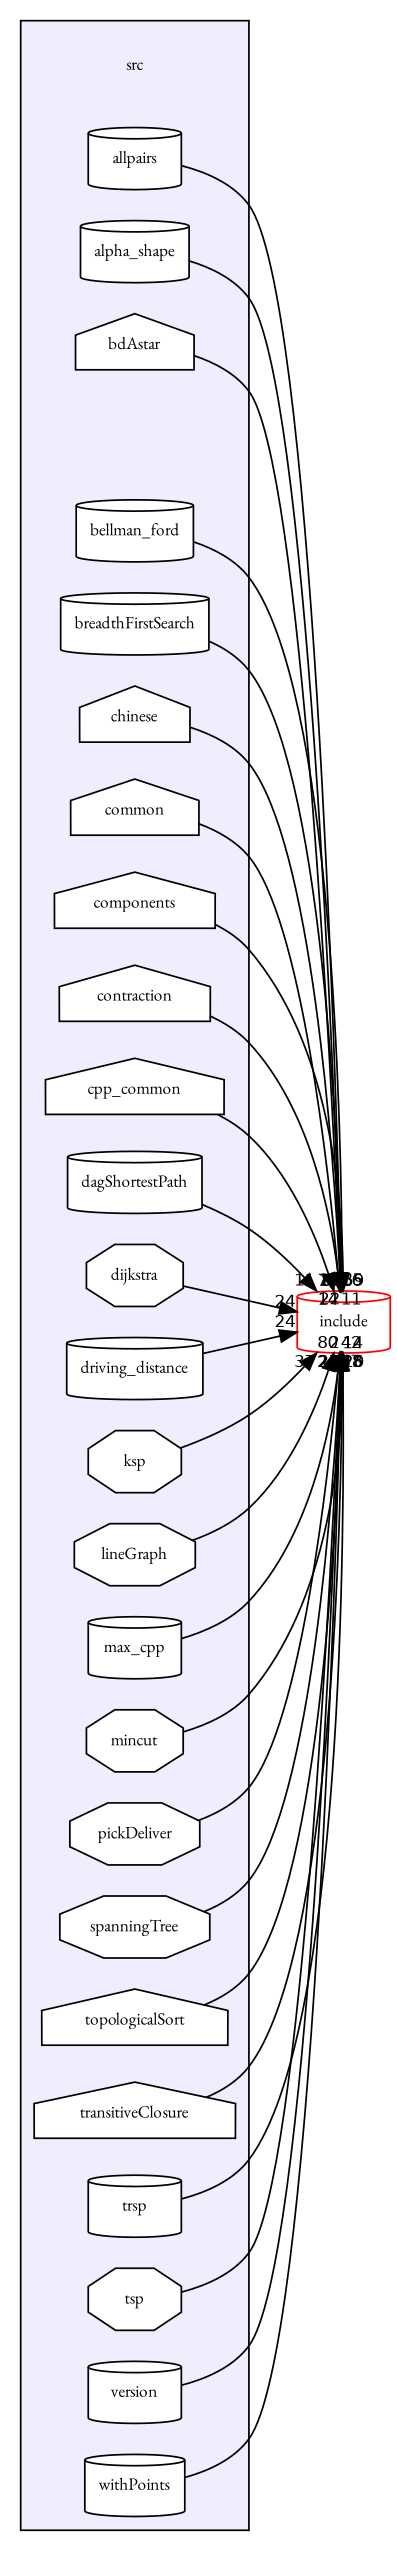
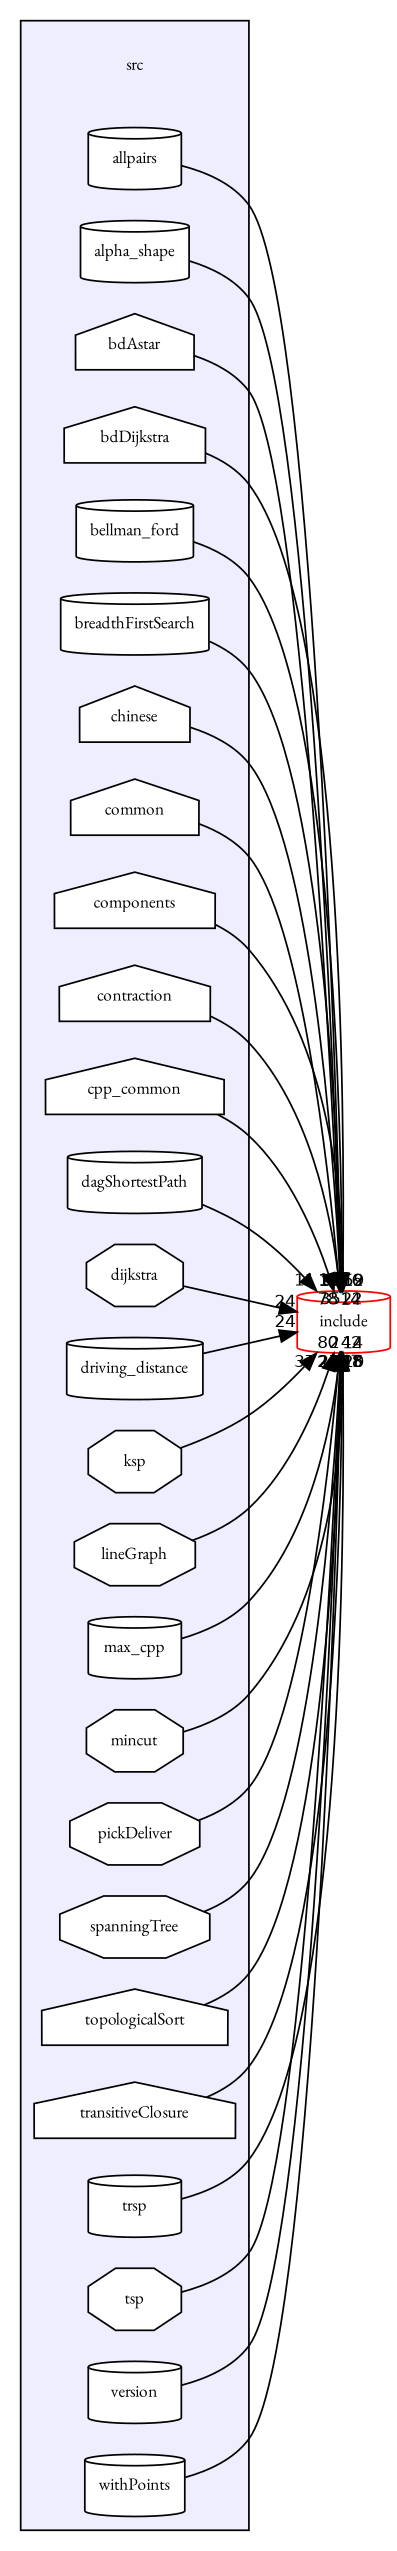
node "bdDijkstra": added
